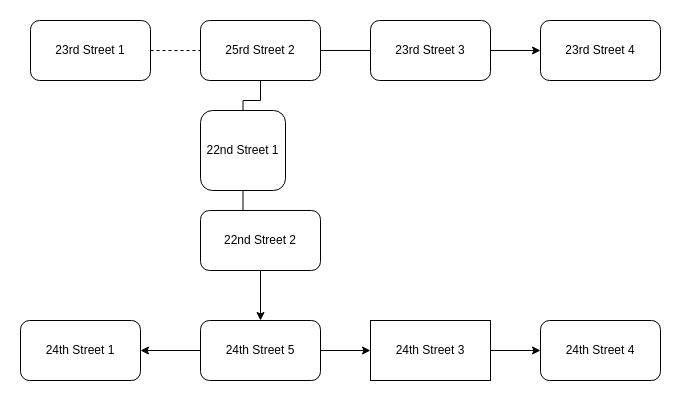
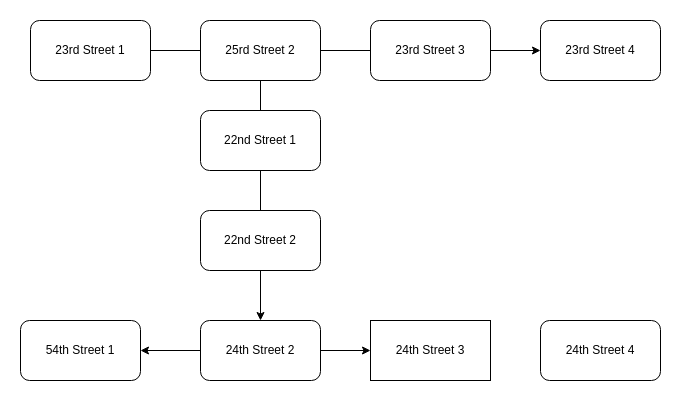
edge "23rd Street 1" -- "25rd Street 2": style dashed -> solid
node "22nd Street 1": size 85x80 -> 120x60
node "24th Street 1": label "24th Street 1" -> "54th Street 1"
node "24th Street 5": label "24th Street 5" -> "24th Street 2"
edge "24th Street 3" -> "24th Street 4": removed
